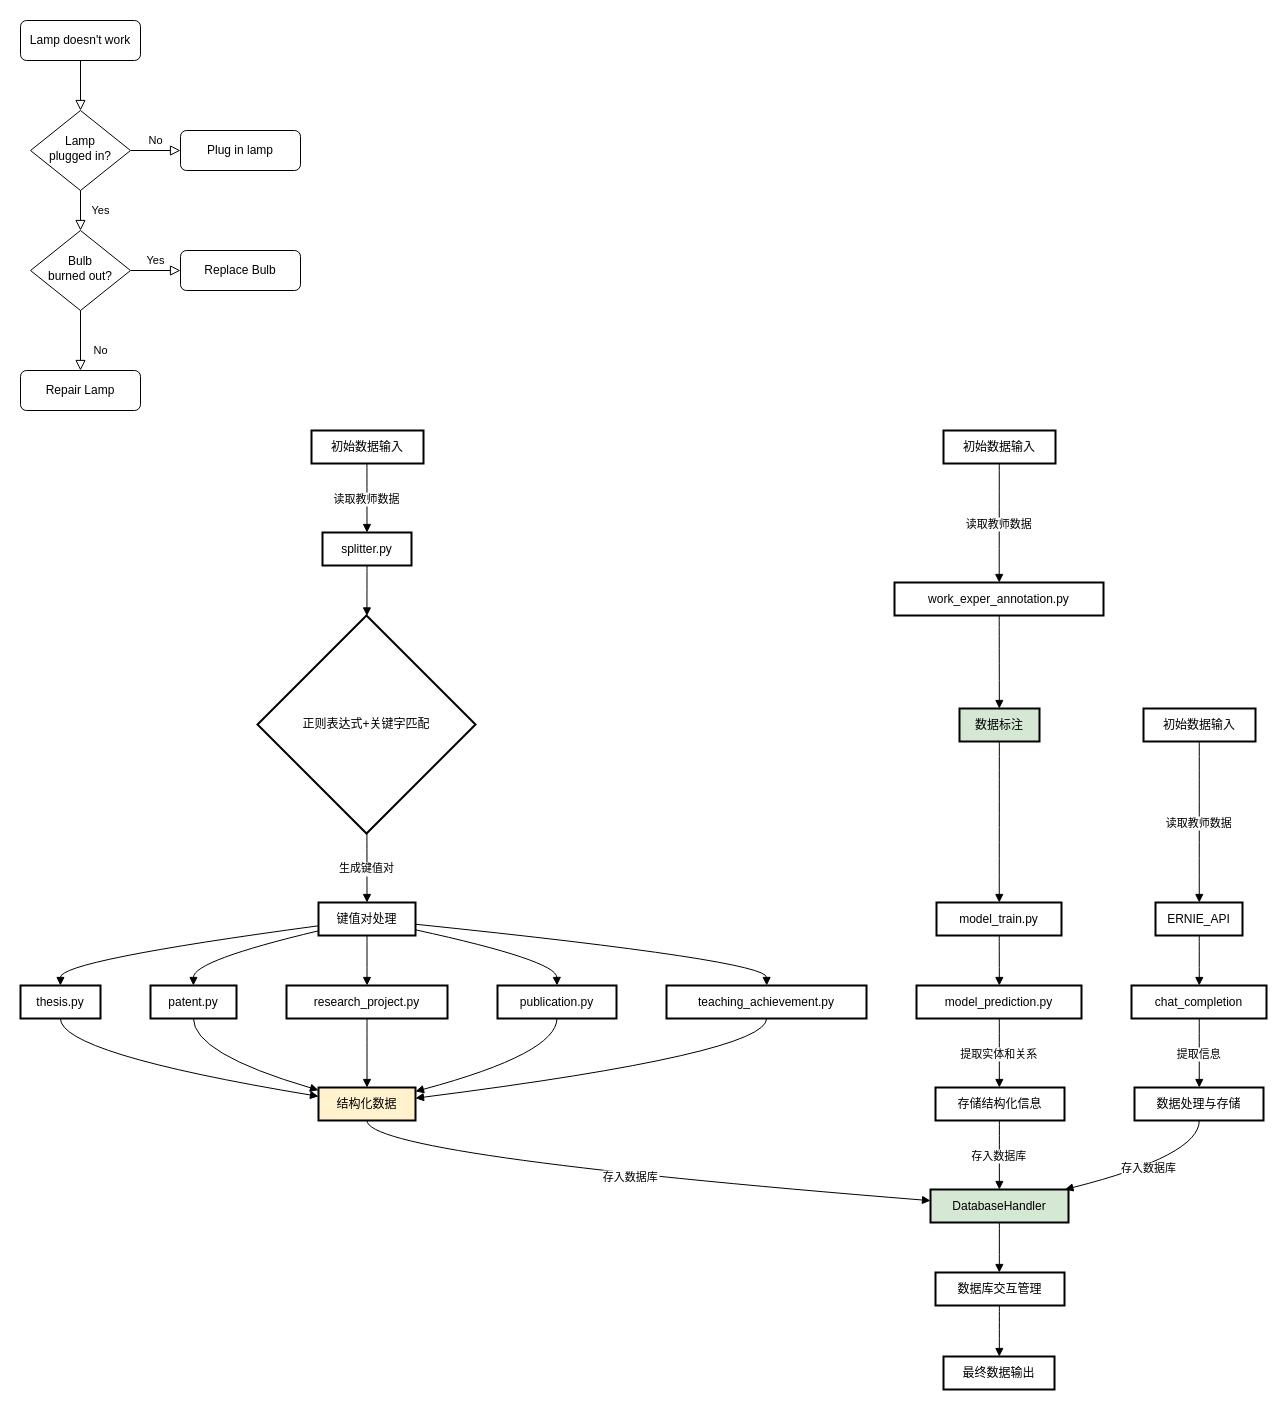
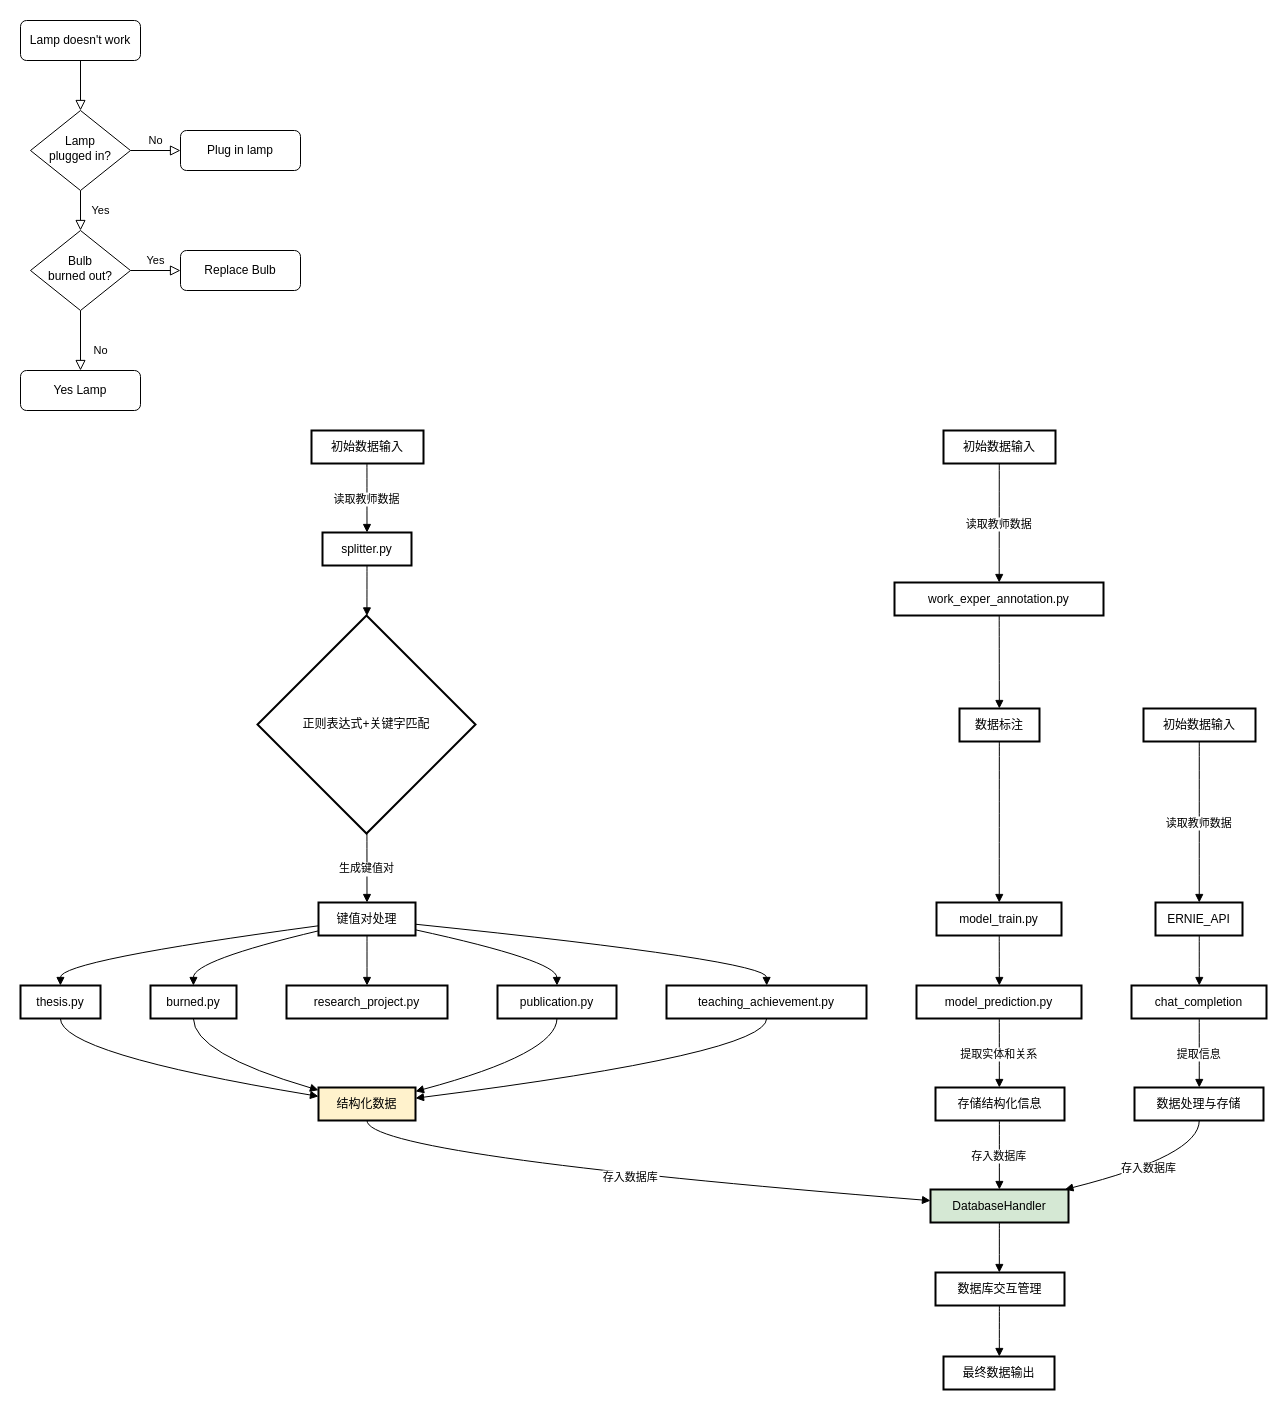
node "Repair Lamp": label "Repair Lamp" -> "Yes Lamp"
node "数据标注": fillcolor #d5e8d4 -> #ffffff
node "patent.py": label "patent.py" -> "burned.py"
edge "research_project.py" -> "结构化数据": removed
